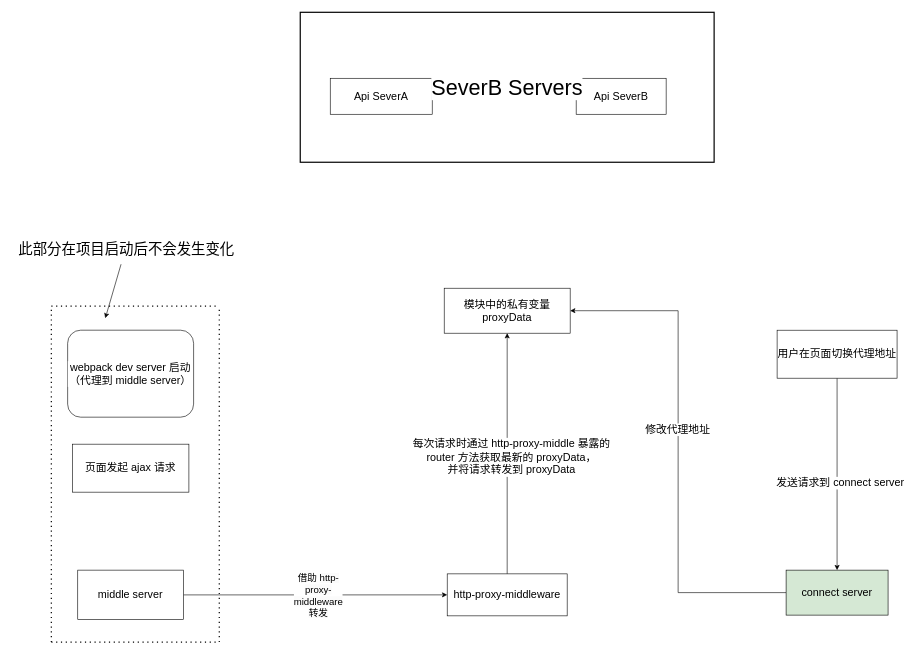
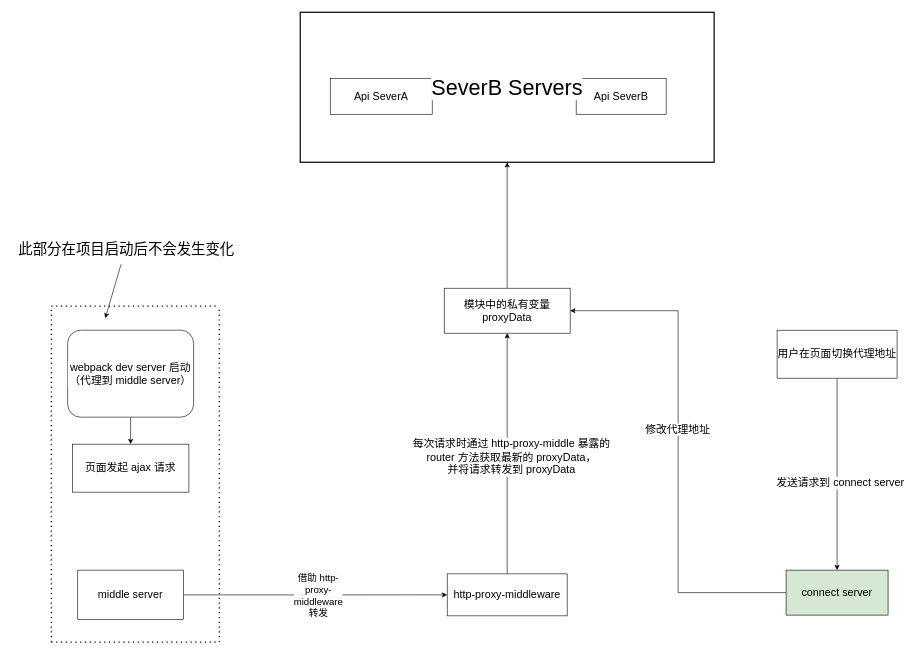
edge "模块中的私有变量proxyData" -> "SeverB Servers": added
edge "webpack dev server 启动（代理到 middle server）" -> "页面发起 ajax 请求": added
